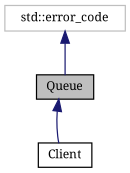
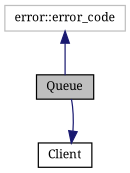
node "std::error_code": label "std::error_code" -> "error::error_code"
edge "Client" -> "Queue": reversed
